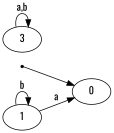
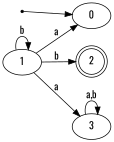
node "2": added
edge "1" -> "3": added, label "a"
